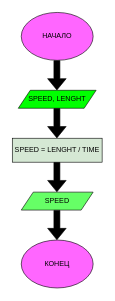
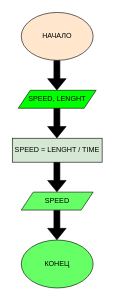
node "НАЧАЛО": fillcolor #ff66ff -> #ffe6cc
node "КОНЕЦ": fillcolor #ff66ff -> #66ff66
